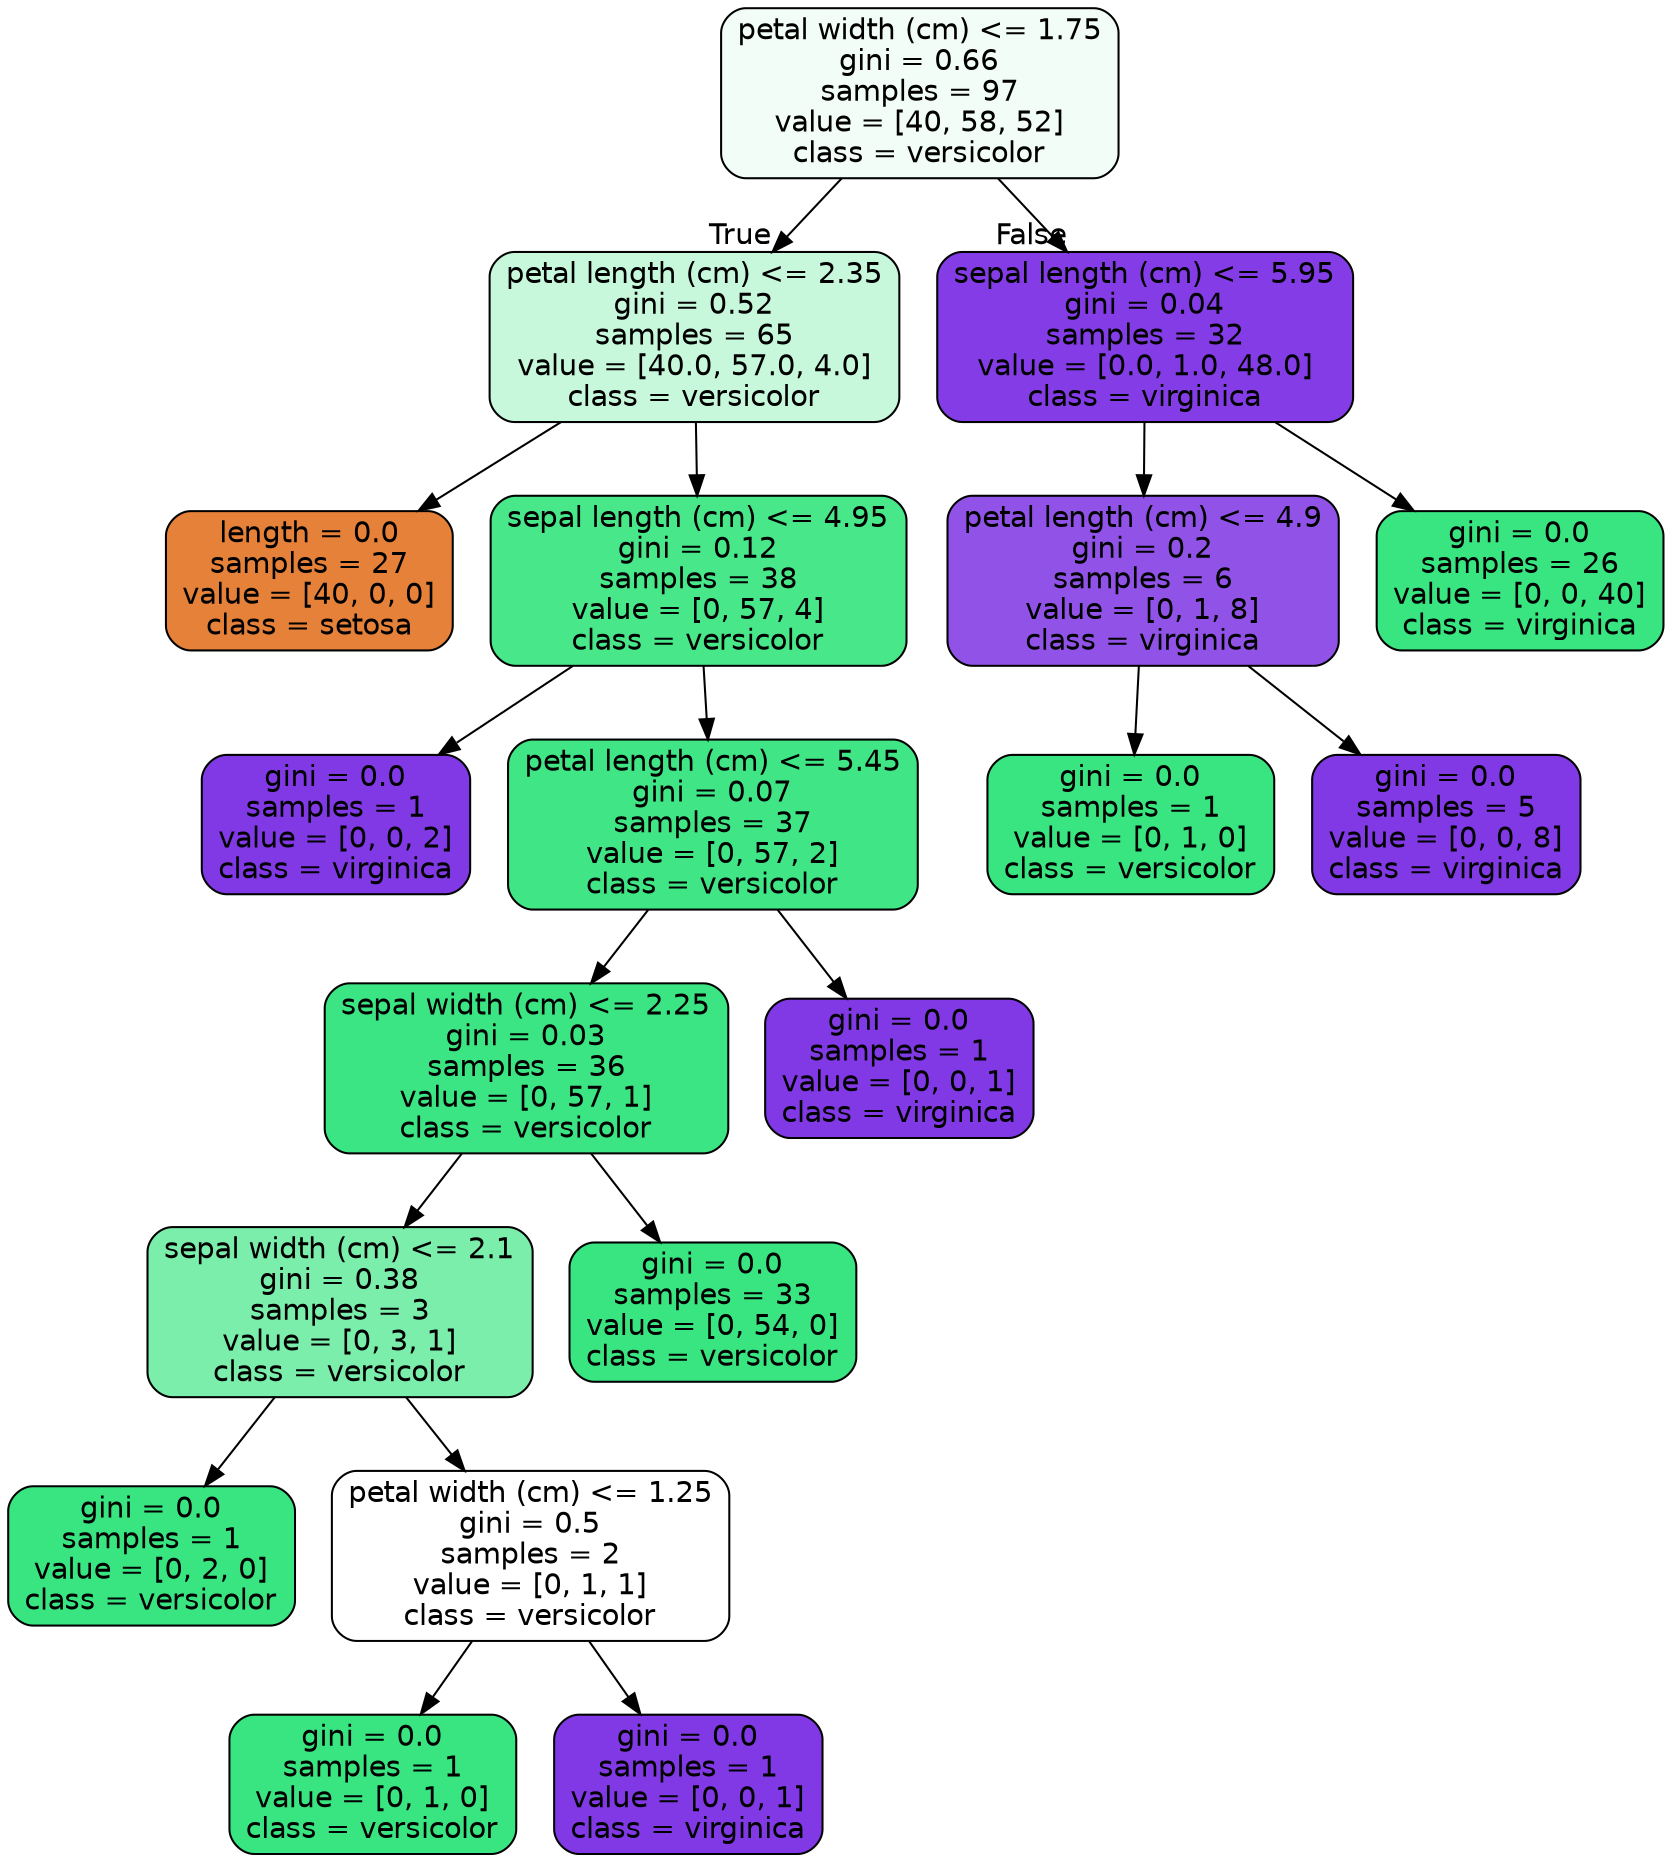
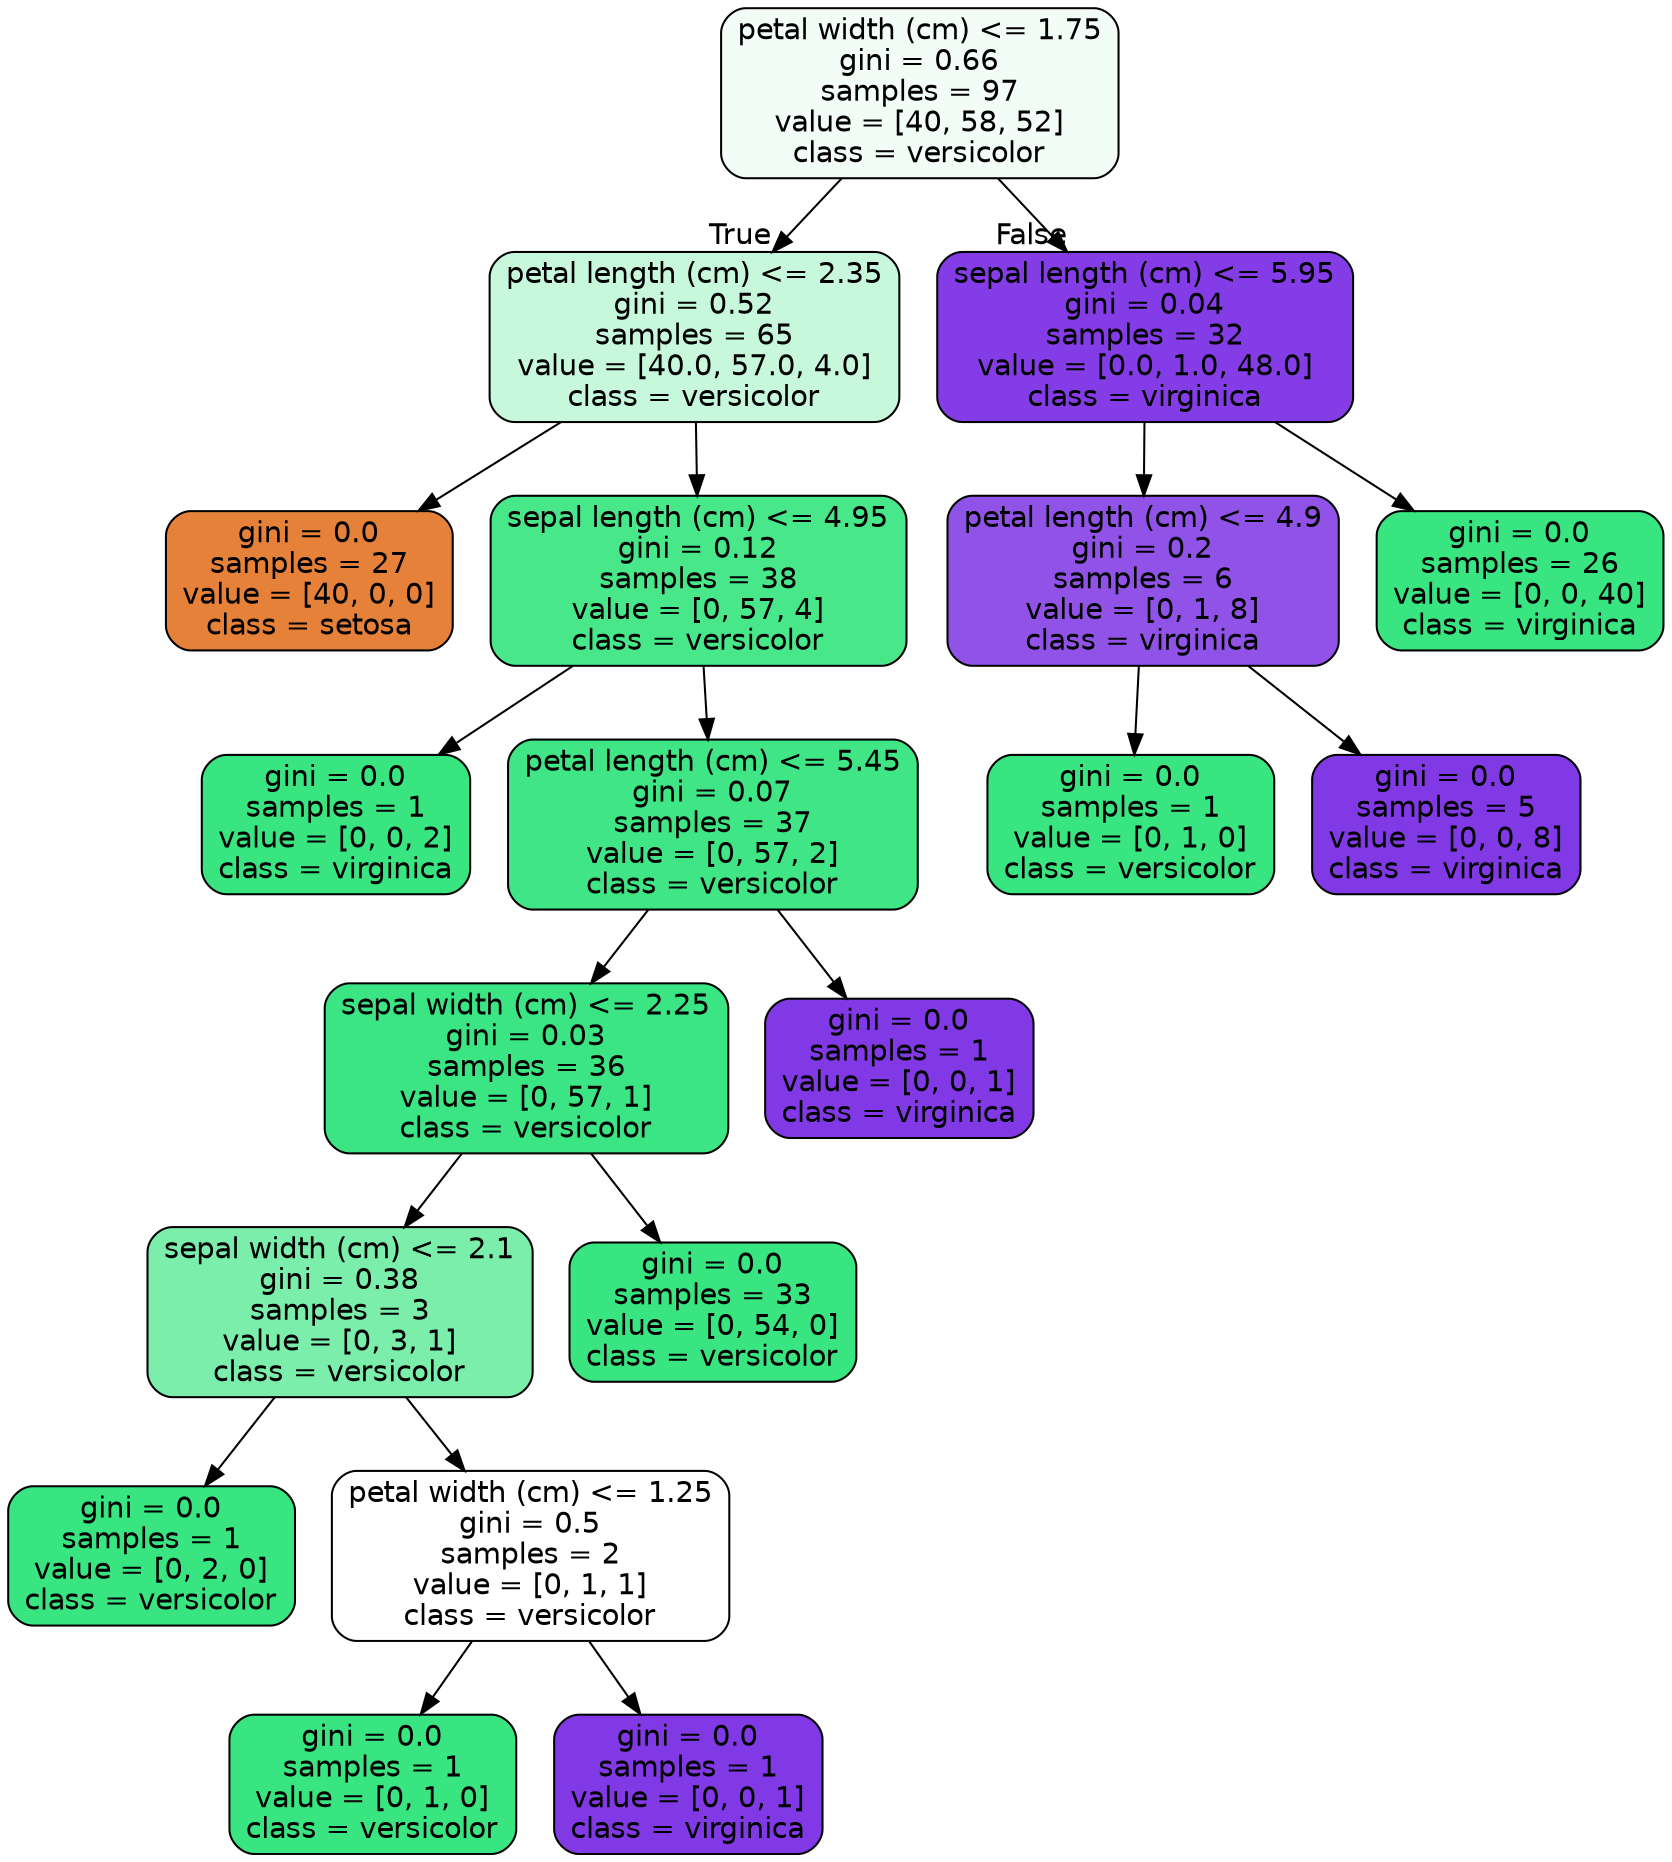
node "length = 0.0 samples = 27 value = [40, 0, 0] class = setosa": label "length = 0.0 samples = 27 value = [40, 0, 0] class = setosa" -> "gini = 0.0 samples = 27 value = [40, 0, 0] class = setosa"
node "gini = 0.0 samples = 1 value = [0, 0, 2] class = virginica": fillcolor #8139e5 -> #39e581
